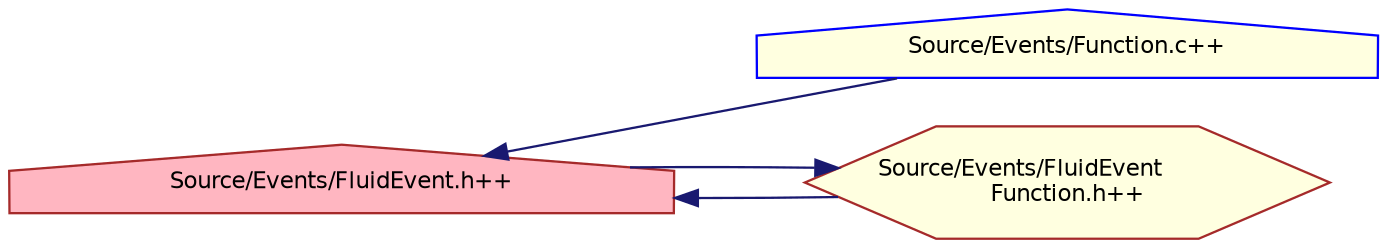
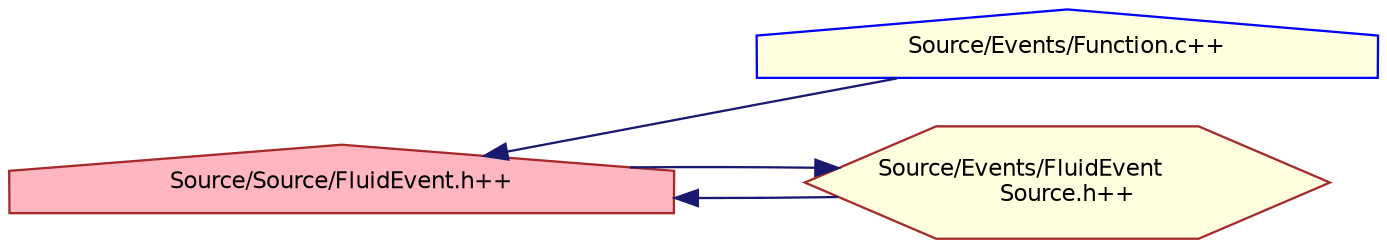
node "Source/Events/FluidEvent.h++": label "Source/Events/FluidEvent.h++" -> "Source/Source/FluidEvent.h++"
node "Source/Events/FluidEvent Function.h++": label "Source/Events/FluidEvent Function.h++" -> "Source/Events/FluidEvent Source.h++"
